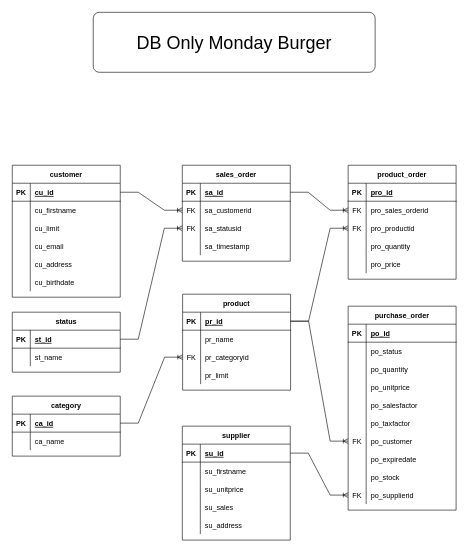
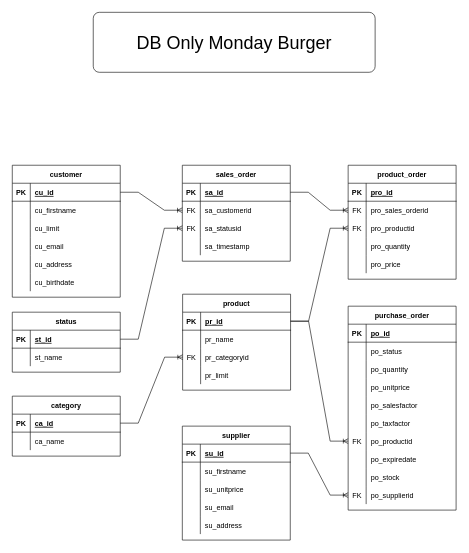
node "po_customer": label "po_customer" -> "po_productid"
node "su_sales": label "su_sales" -> "su_email"
